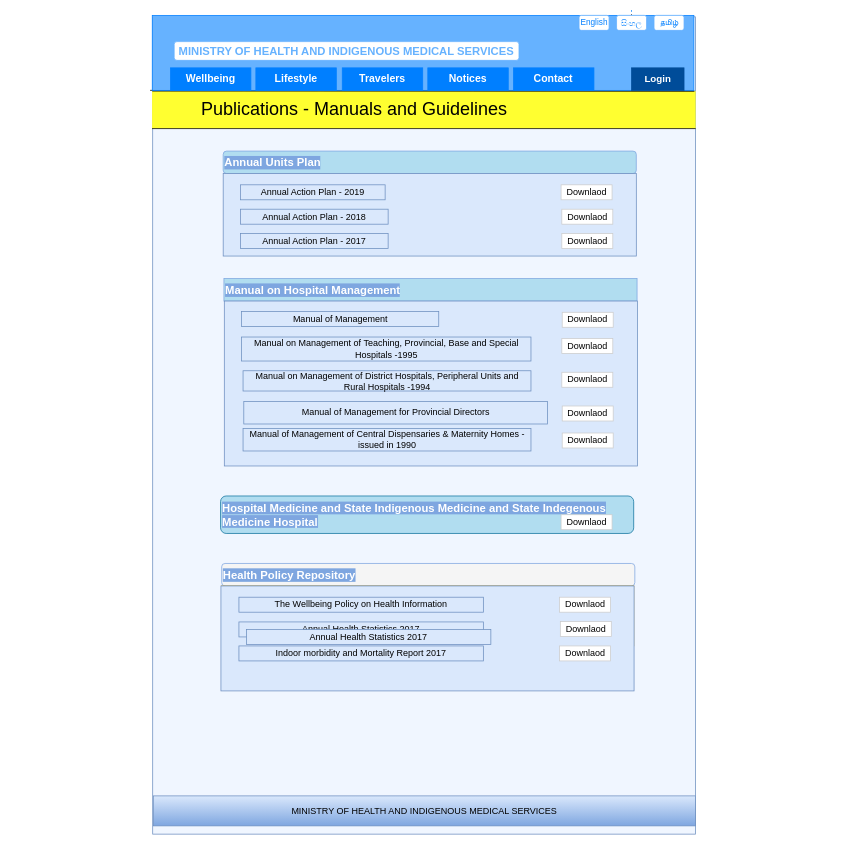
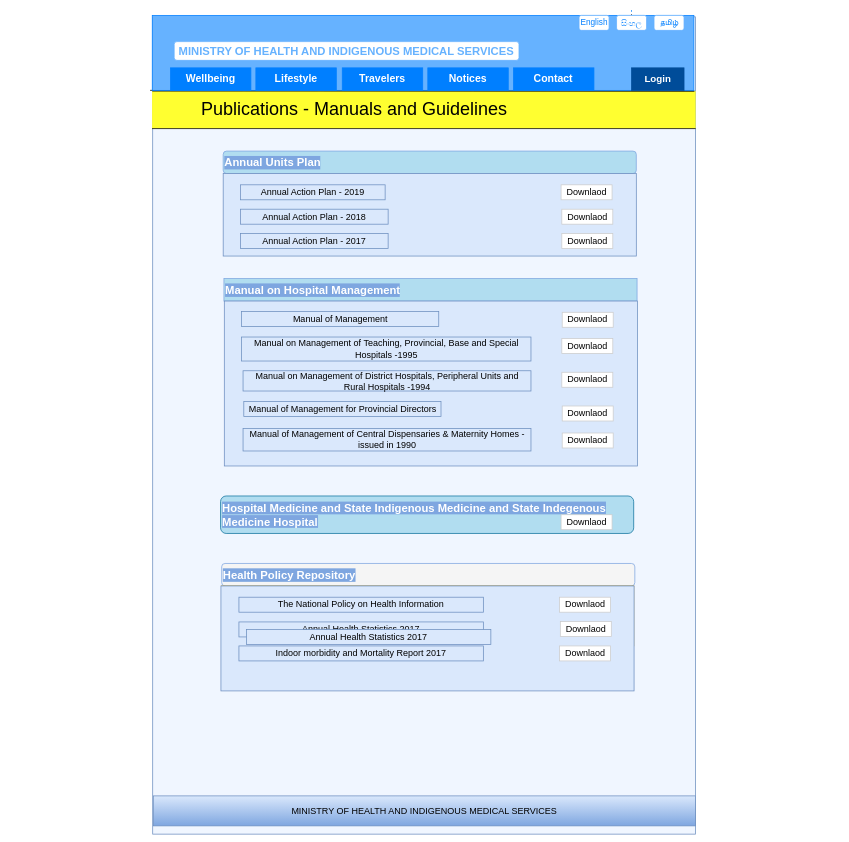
node "Manual of Management for Provincial Directors": size 304x23 -> 197x15
node "The Wellbeing Policy on Health Information": label "The Wellbeing Policy on Health Information" -> "The National Policy on Health Information"
